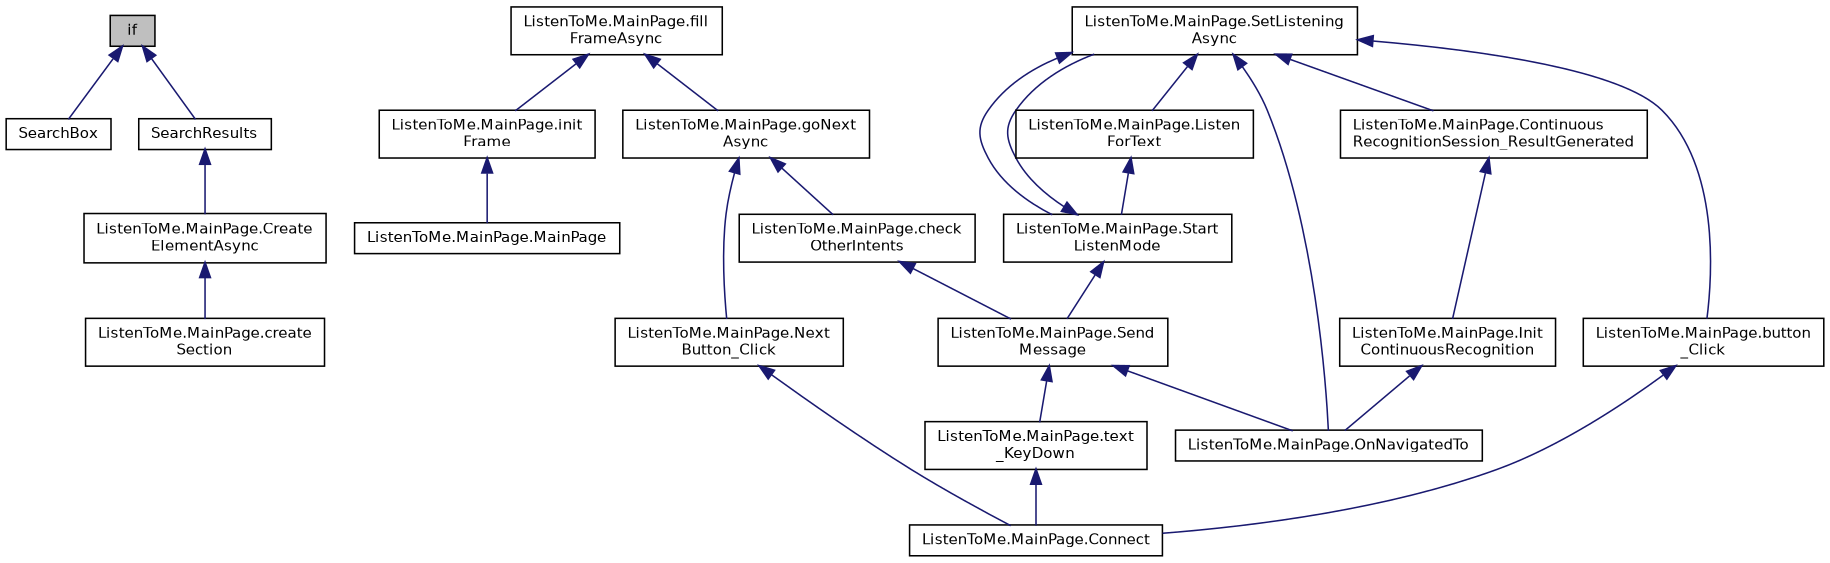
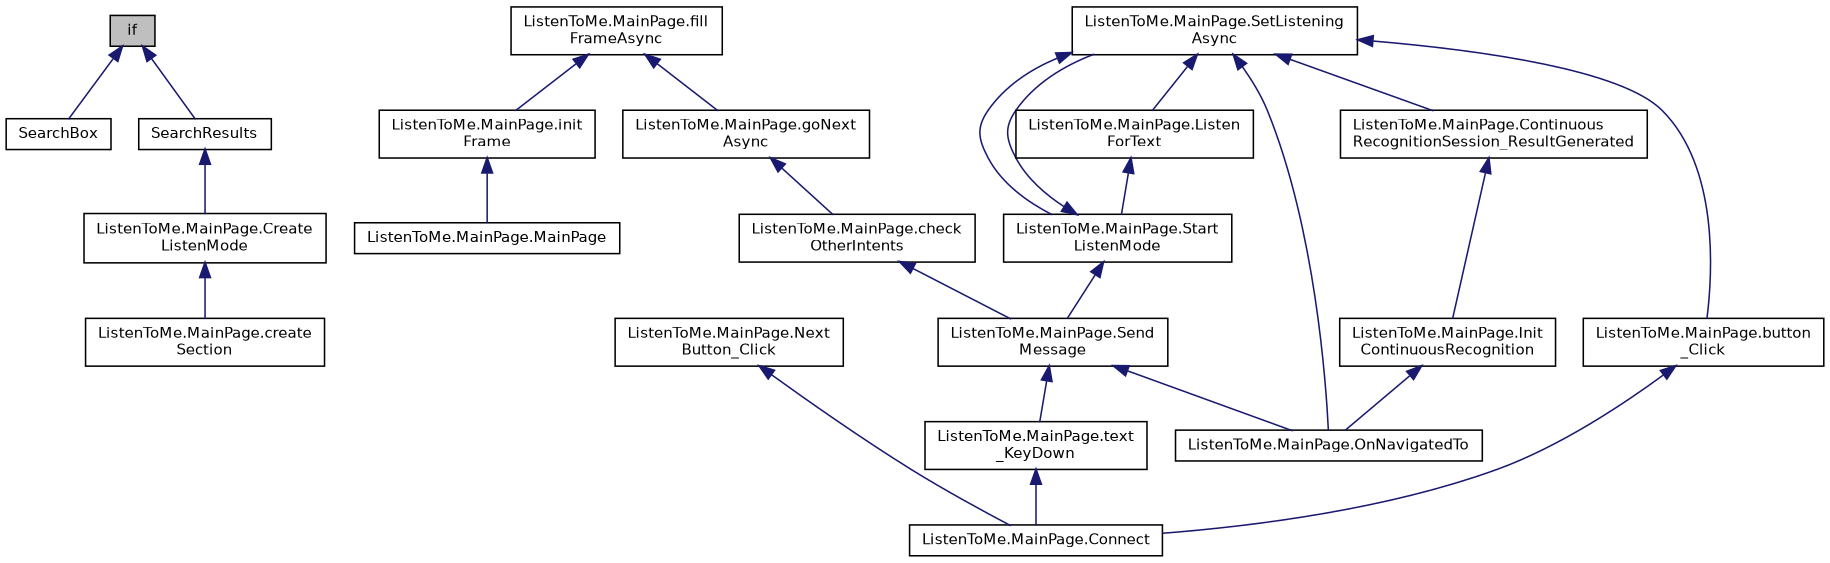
node "ListenToMe.MainPage.Create ElementAsync": label "ListenToMe.MainPage.Create ElementAsync" -> "ListenToMe.MainPage.Create ListenMode"
edge "ListenToMe.MainPage.Next Button_Click" -> "ListenToMe.MainPage.goNext Async": removed
